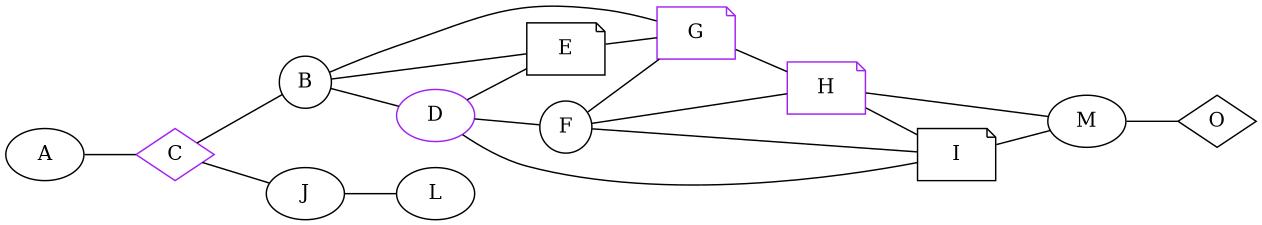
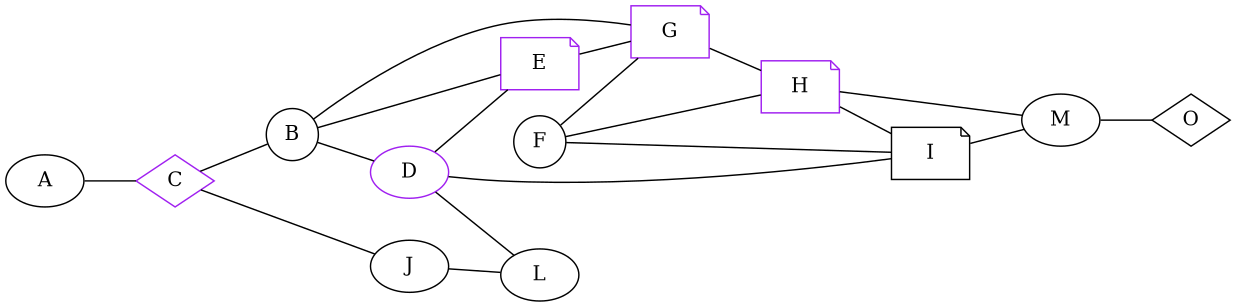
node "E": color black -> purple
edge "D" -- "F": now "D" -- "L"
